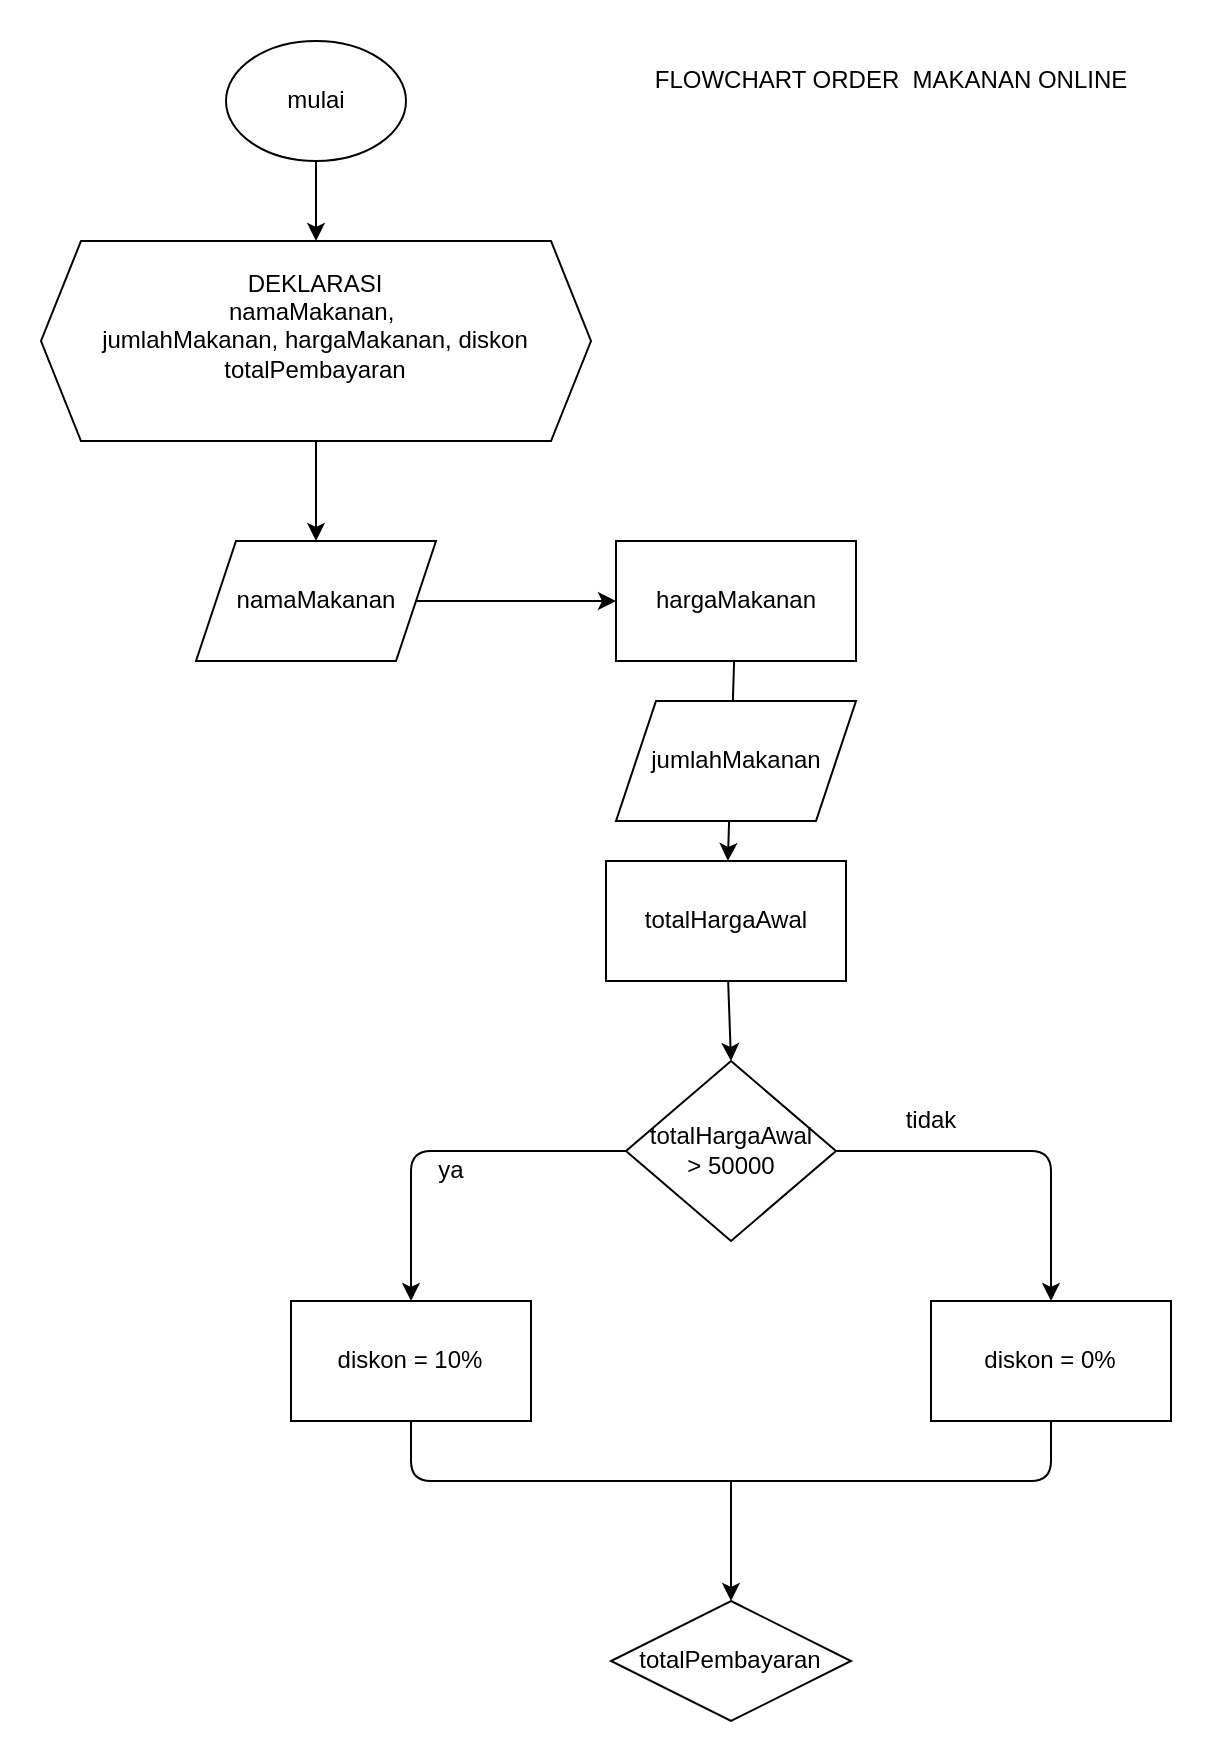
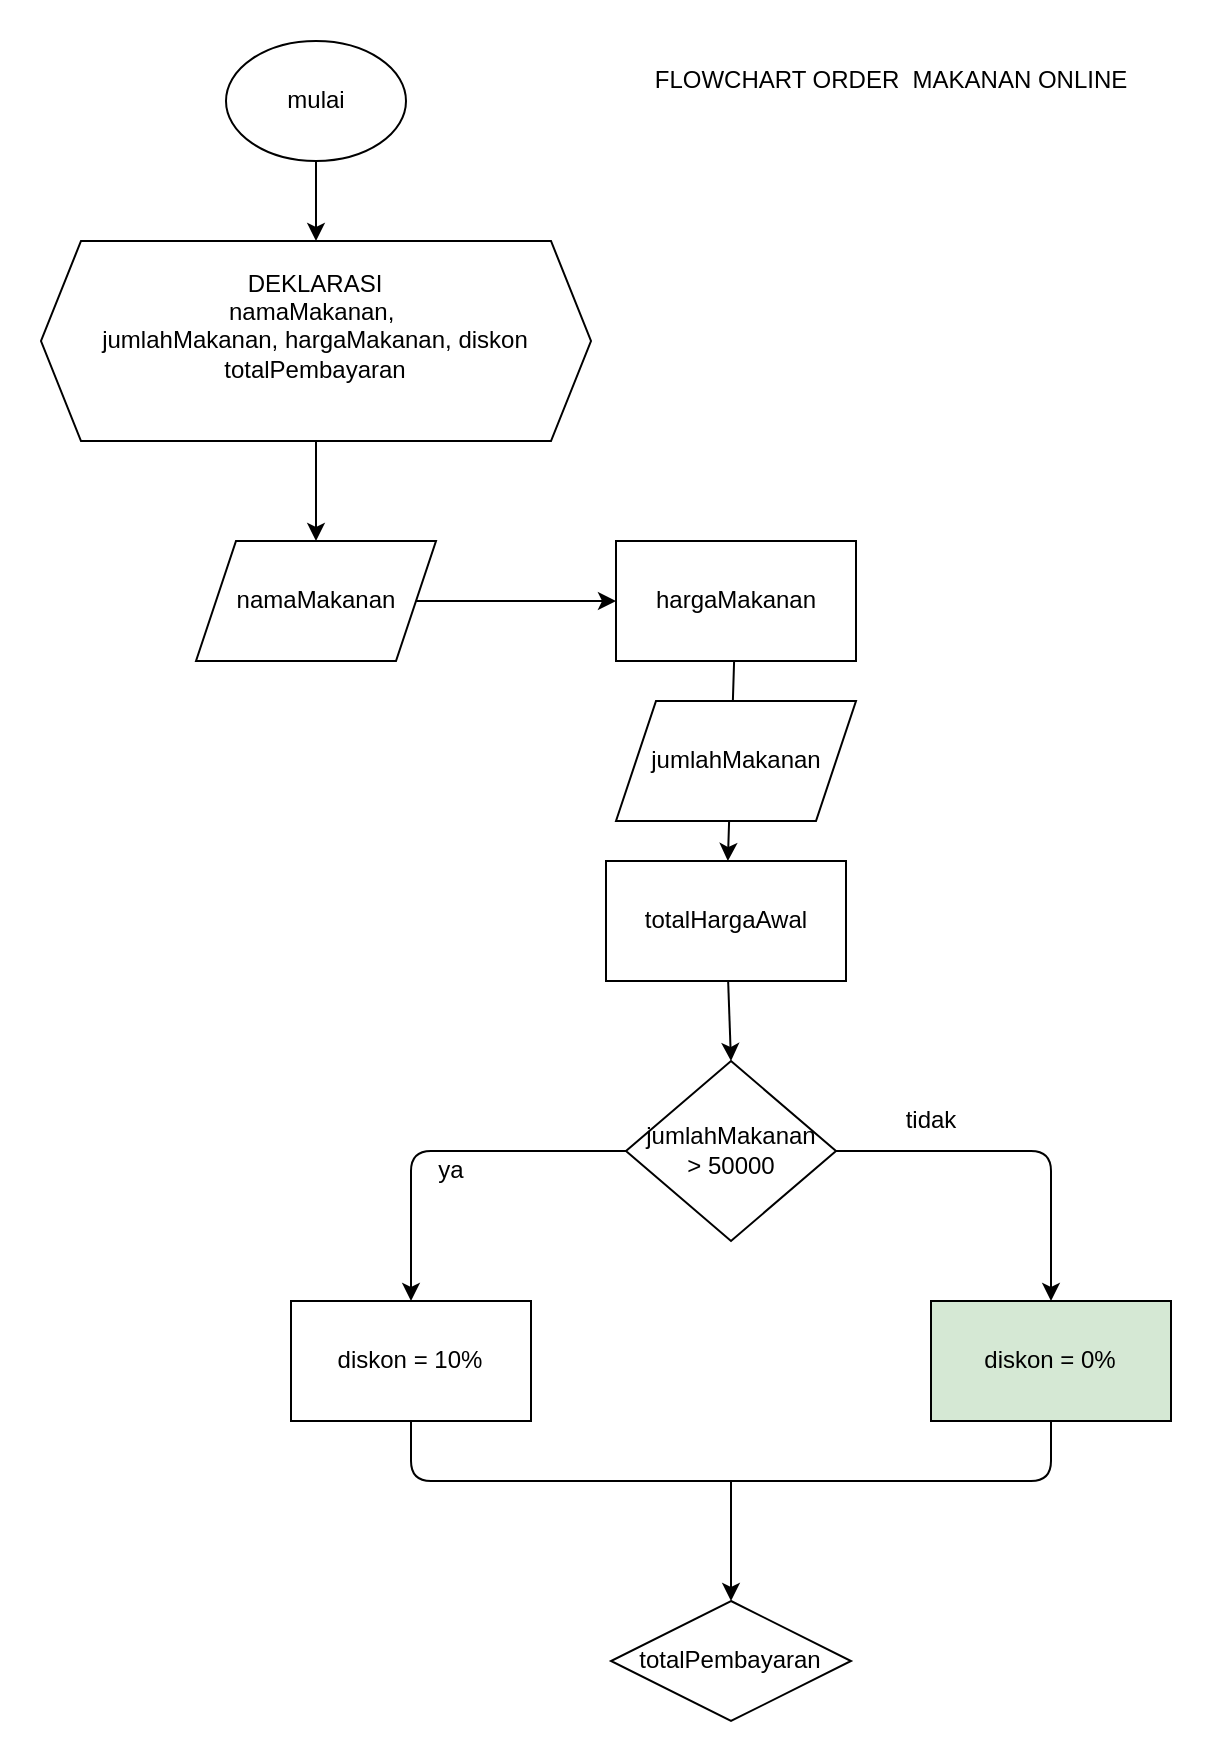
node "totalHargaAwal > 50000": label "totalHargaAwal > 50000" -> "jumlahMakanan > 50000"
node "diskon = 0%": fillcolor #ffffff -> #d5e8d4
